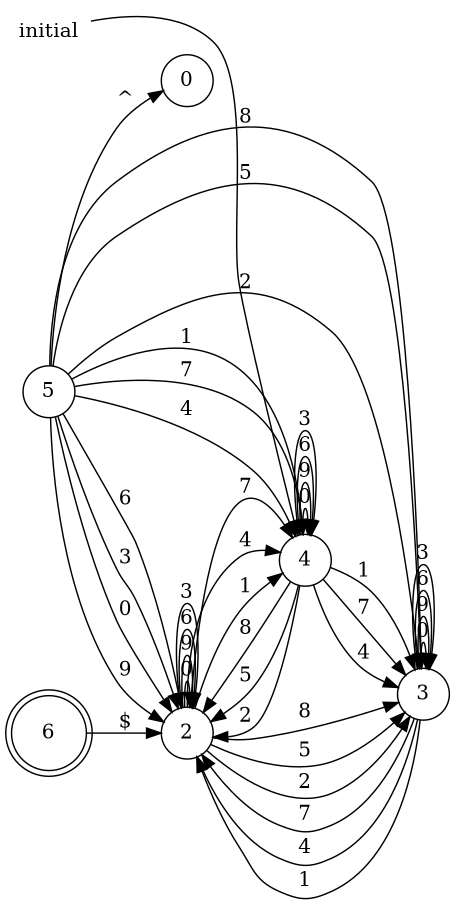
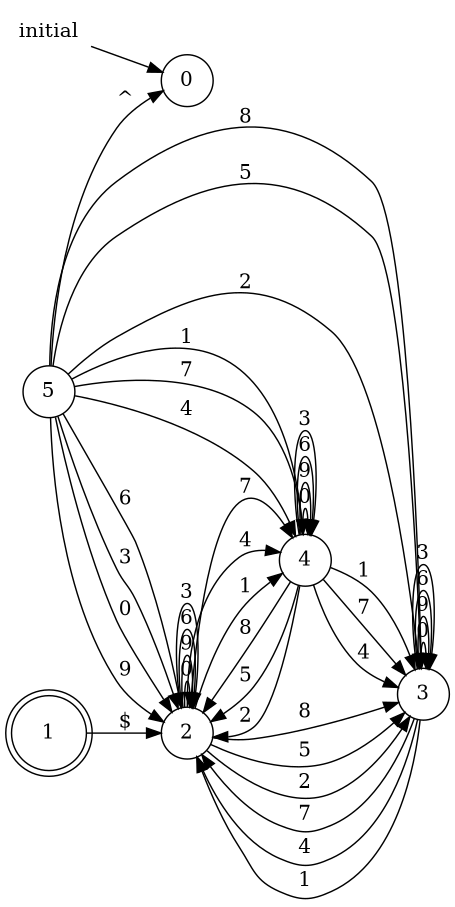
edge "initial" -> "4": now "initial" -> "0"
node "6": label "6" -> "1"
